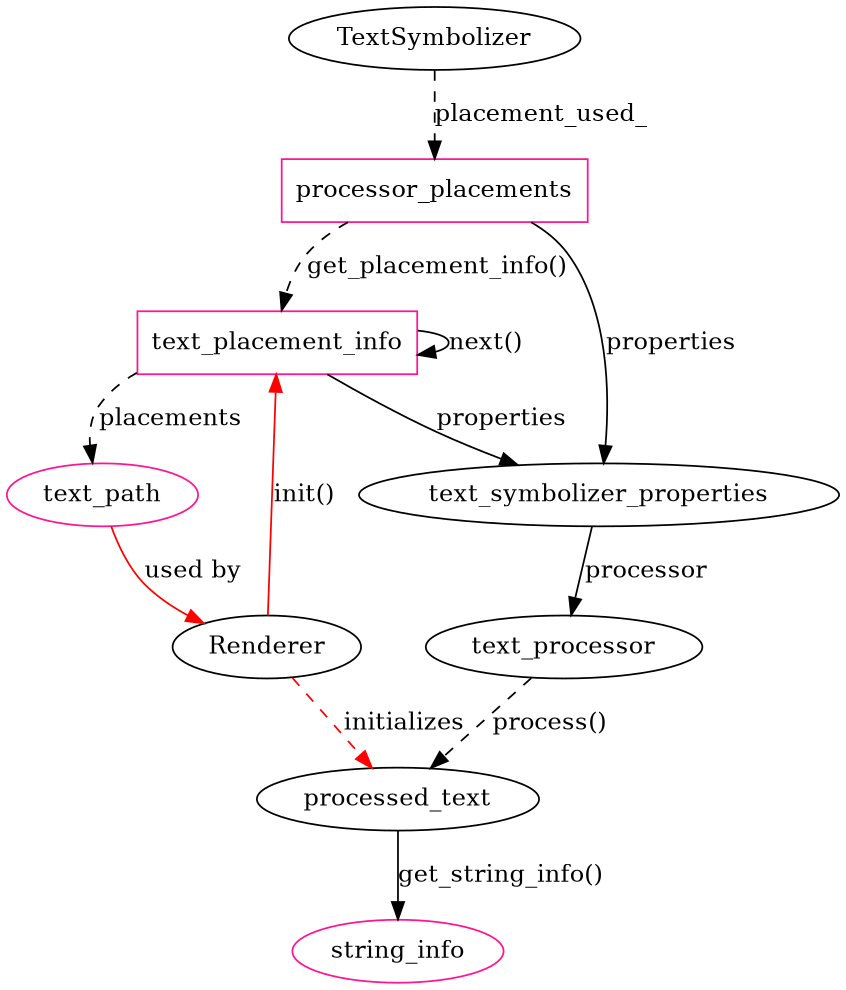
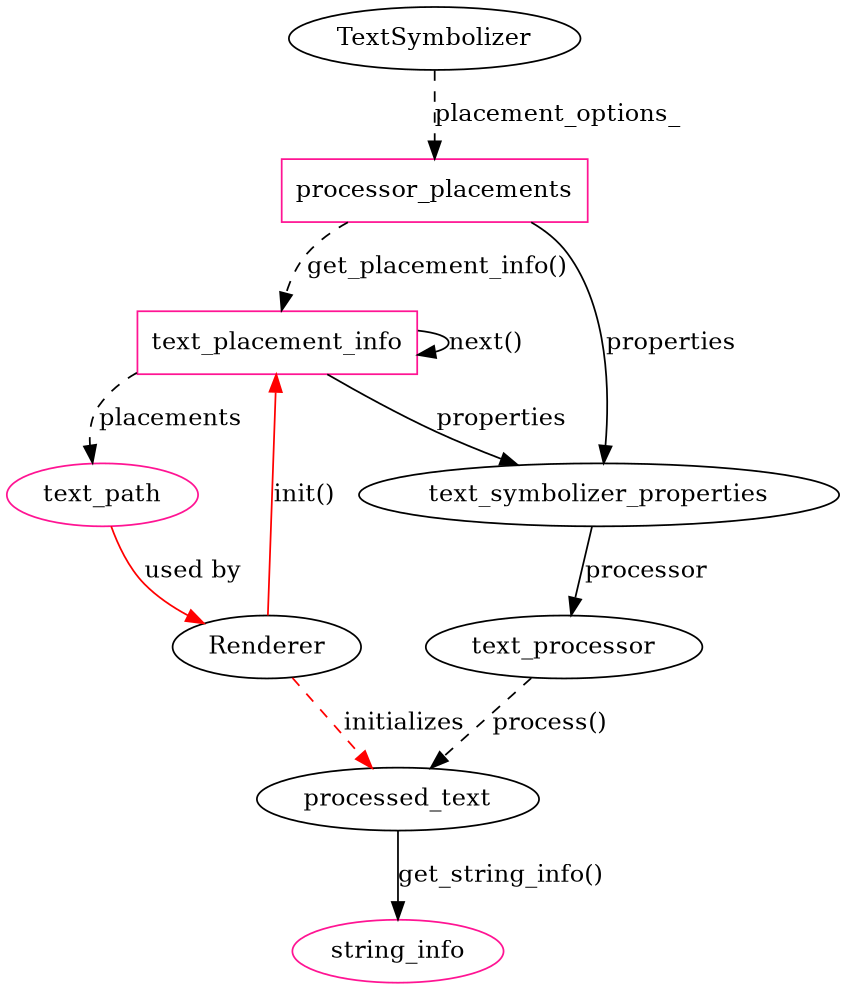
edge "TextSymbolizer" -> "processor_placements": label "placement_used_" -> "placement_options_"
